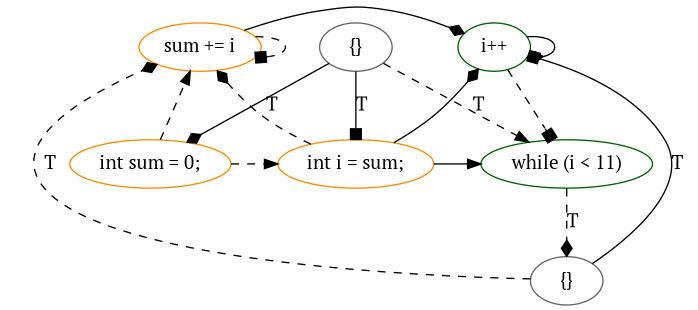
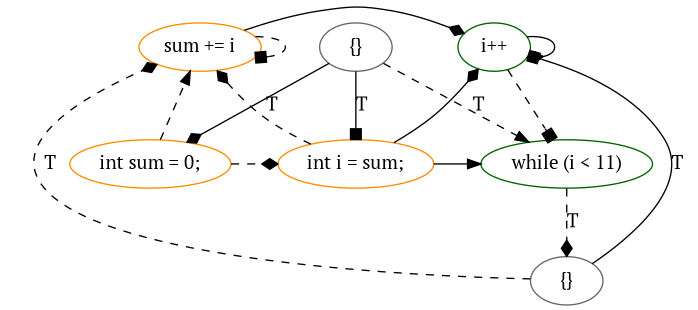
edge "int sum = 0;" -> "int i = sum;": arrowhead normal -> diamond
